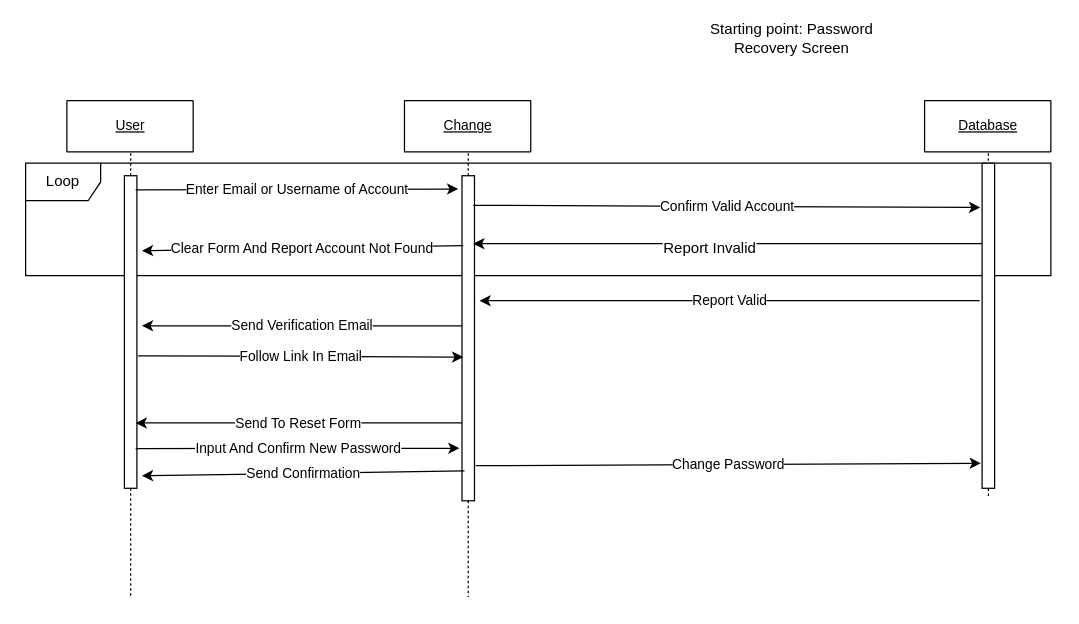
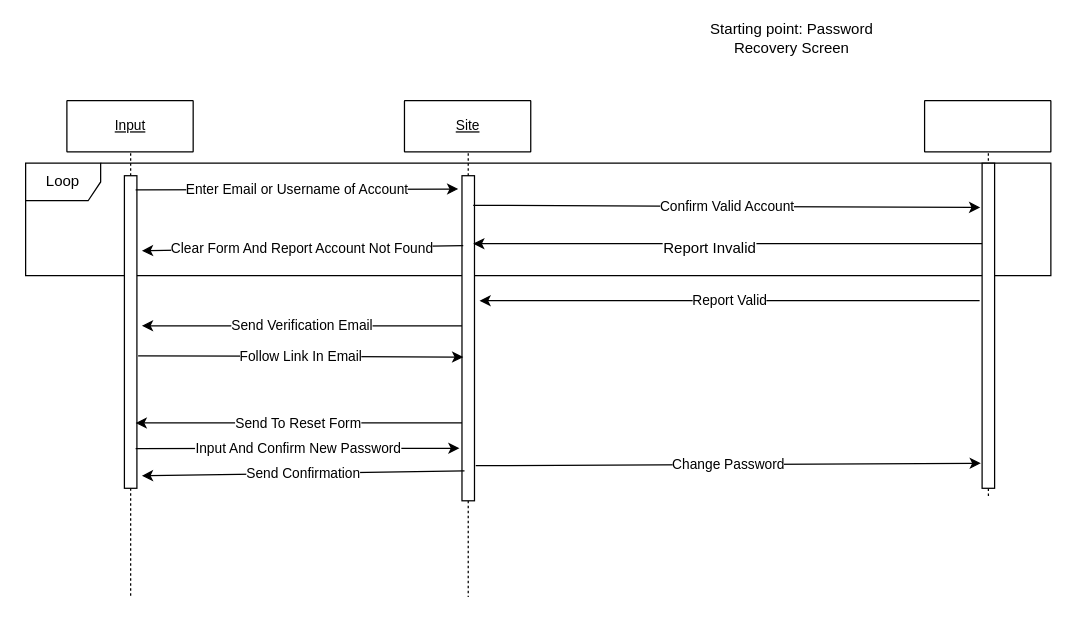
node "User": label "User" -> "Input"
node "Change": label "Change" -> "Site"
node "Database": removed
